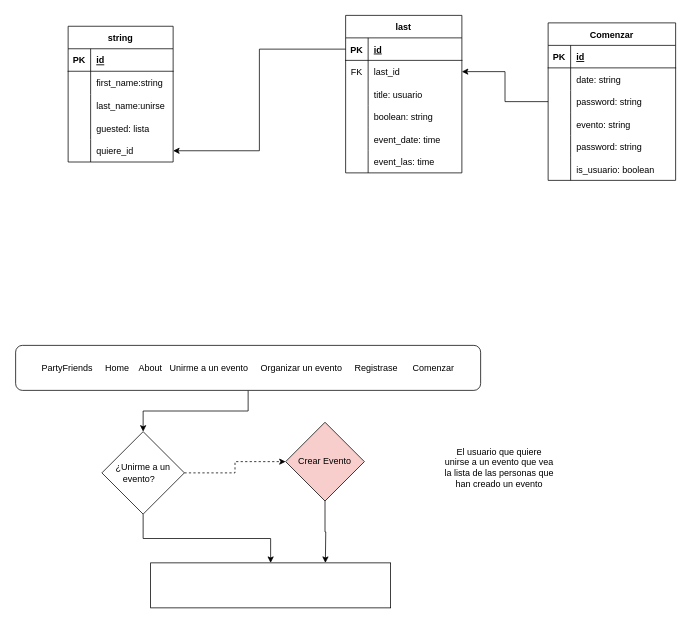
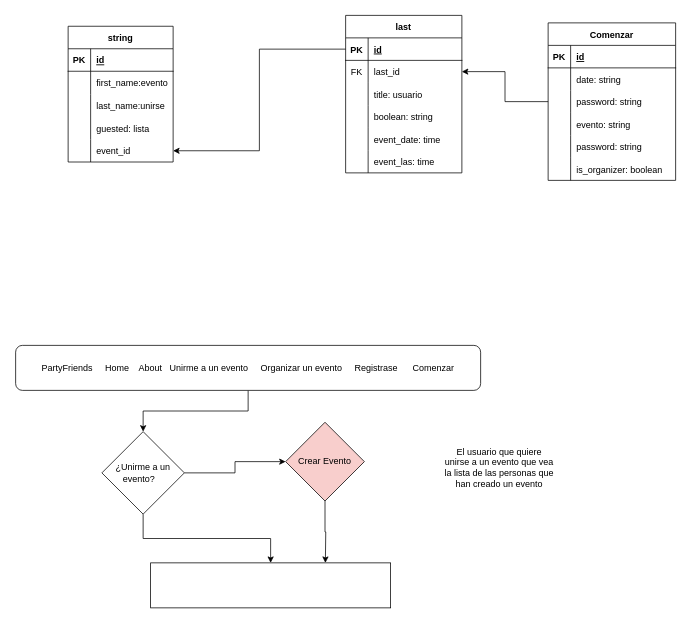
node "first_name:string": label "first_name:string" -> "first_name:evento"
node "quiere_id": label "quiere_id" -> "event_id"
node "is_usuario: boolean": label "is_usuario: boolean" -> "is_organizer: boolean"
edge "¿Unirme a un evento?" -> "Crear Evento": style dashed -> solid
